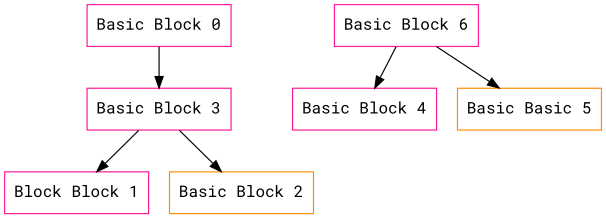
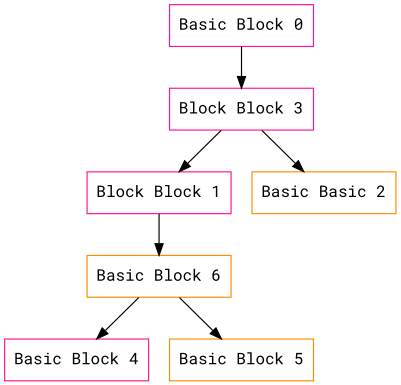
node "Basic Block 6": color deeppink -> darkorange
node "Basic Block 3": label "Basic Block 3" -> "Block Block 3"
node "Basic Basic 5": label "Basic Basic 5" -> "Basic Block 5"
node "Basic Block 2": label "Basic Block 2" -> "Basic Basic 2"
edge "Block Block 1" -> "Basic Block 6": added
